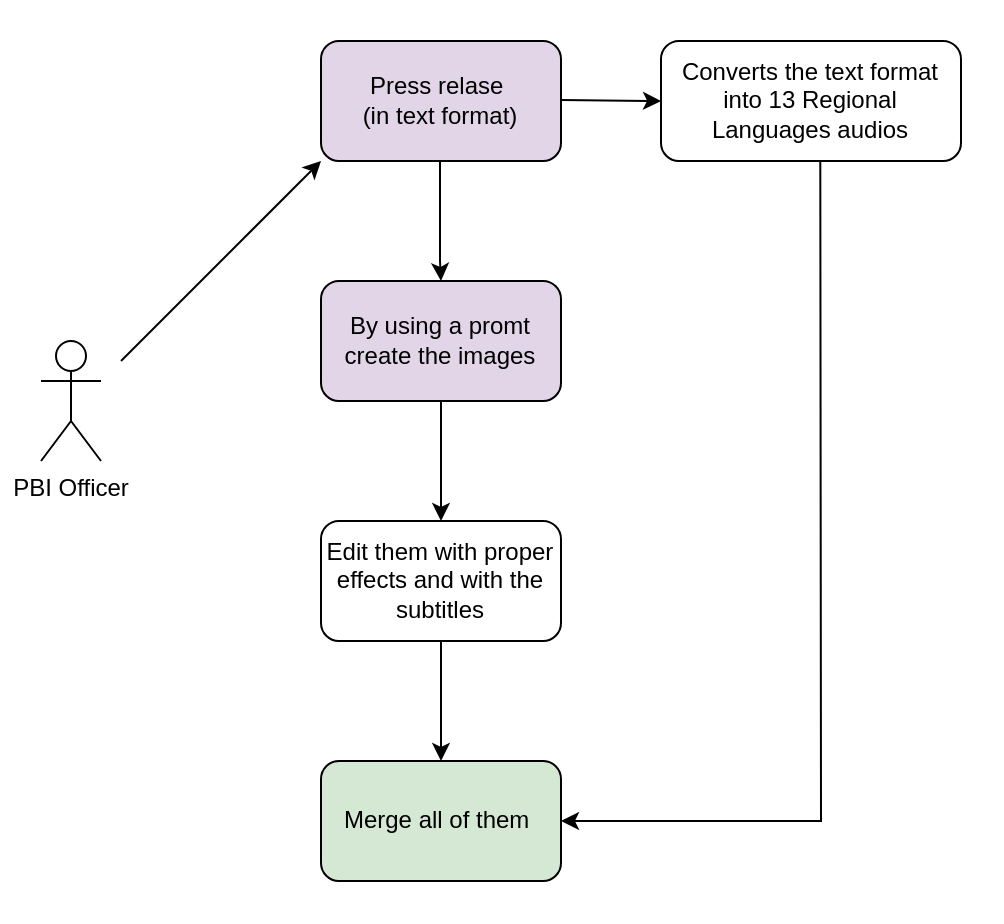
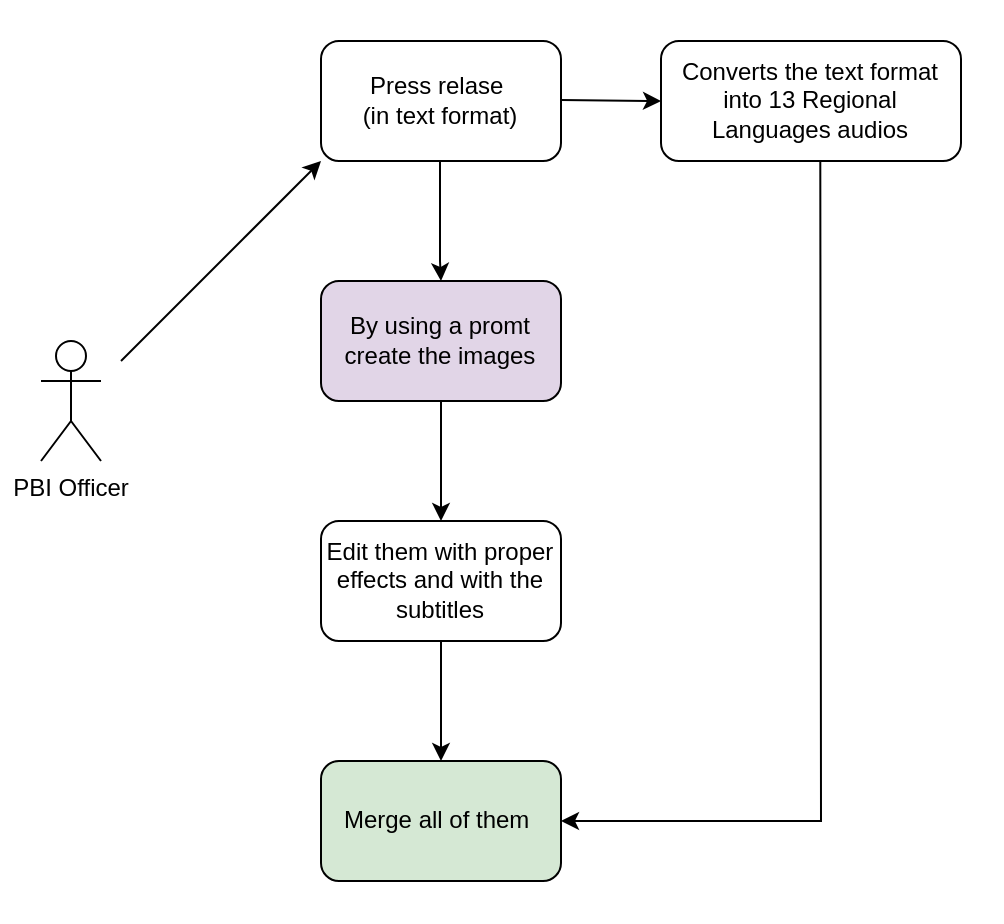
node "Press relase (in text format)": fillcolor #e1d5e7 -> #ffffff
